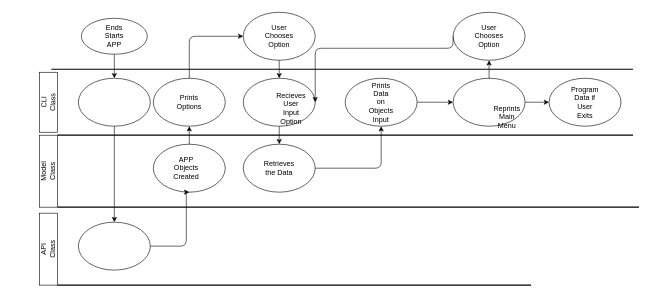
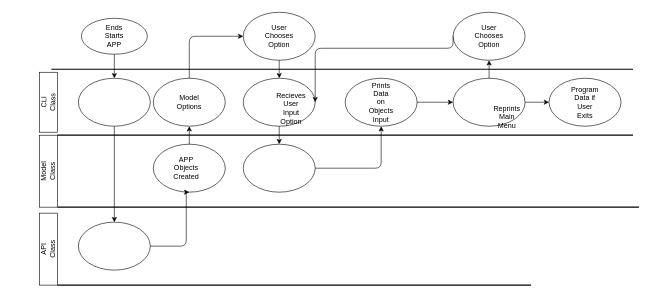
node "Prints Options": label "Prints Options" -> "Model Options"
node "Retrieves the Data": removed
